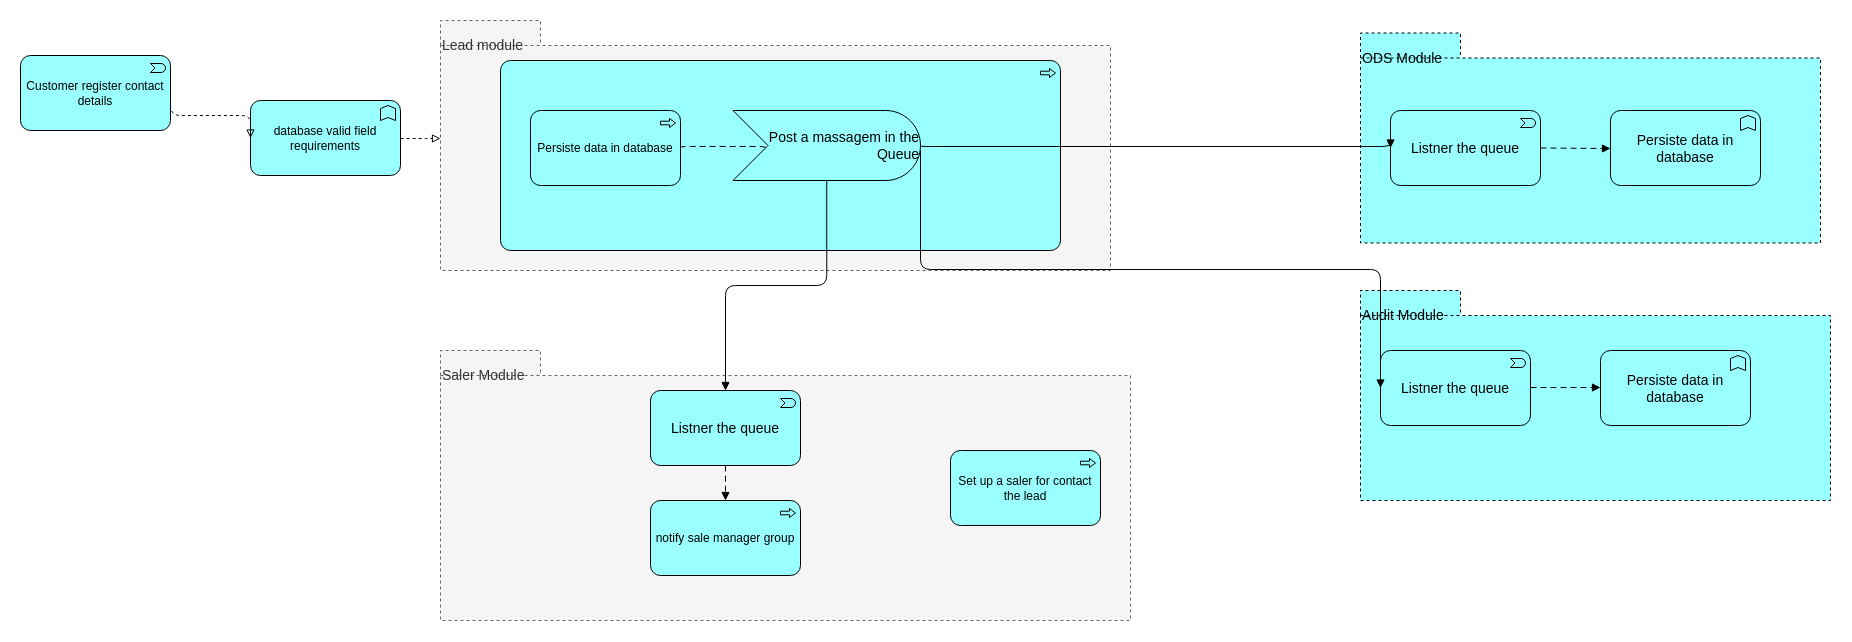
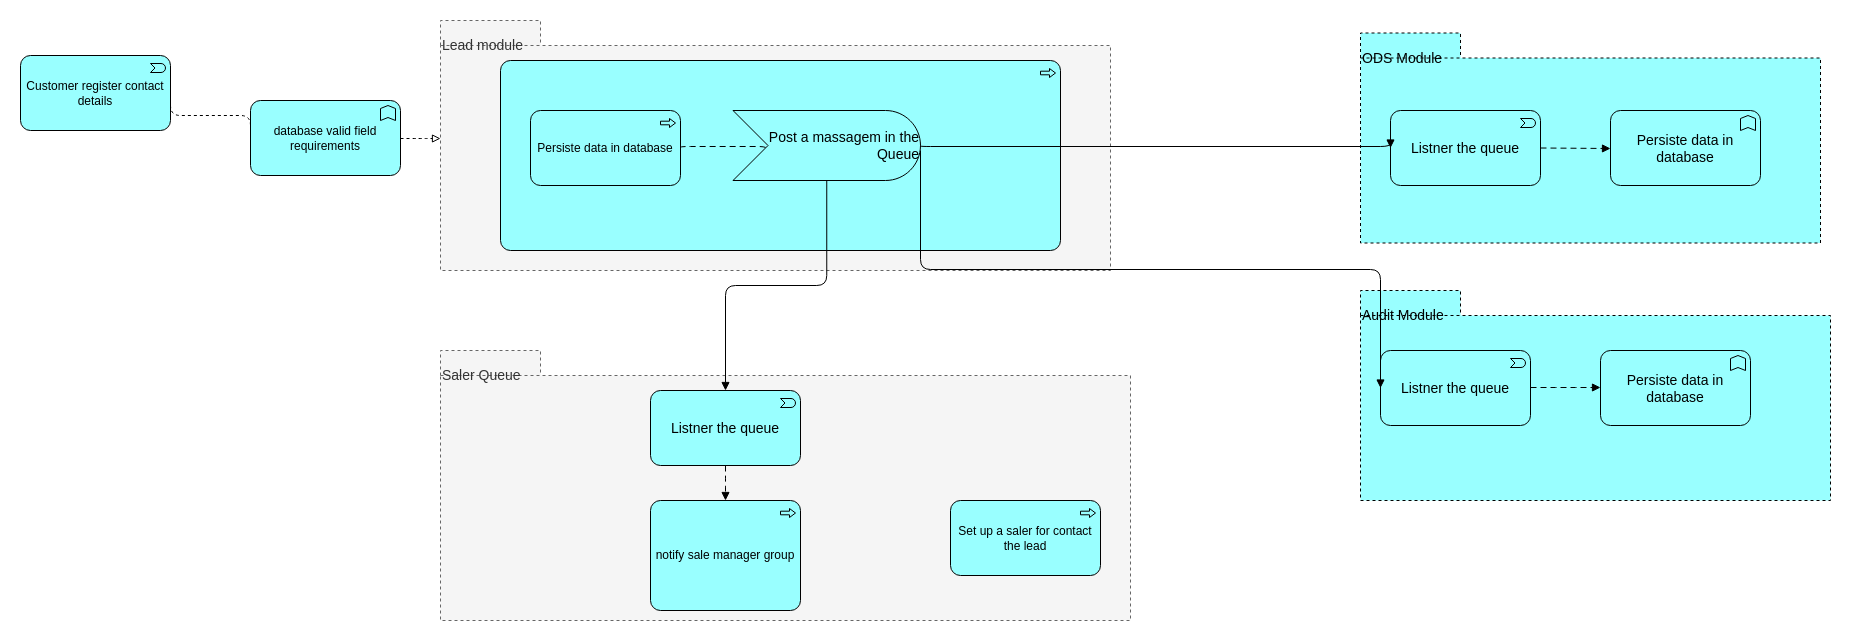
edge "Customer register contact details" -> "database valid field requirements": arrowhead block -> none
node "Saler Module": label "Saler Module" -> "Saler Queue"
node "Set up a saler for contact the lead": moved (1026, 488) -> (1026, 538)
node "notify sale manager group": size 150x75 -> 150x110
